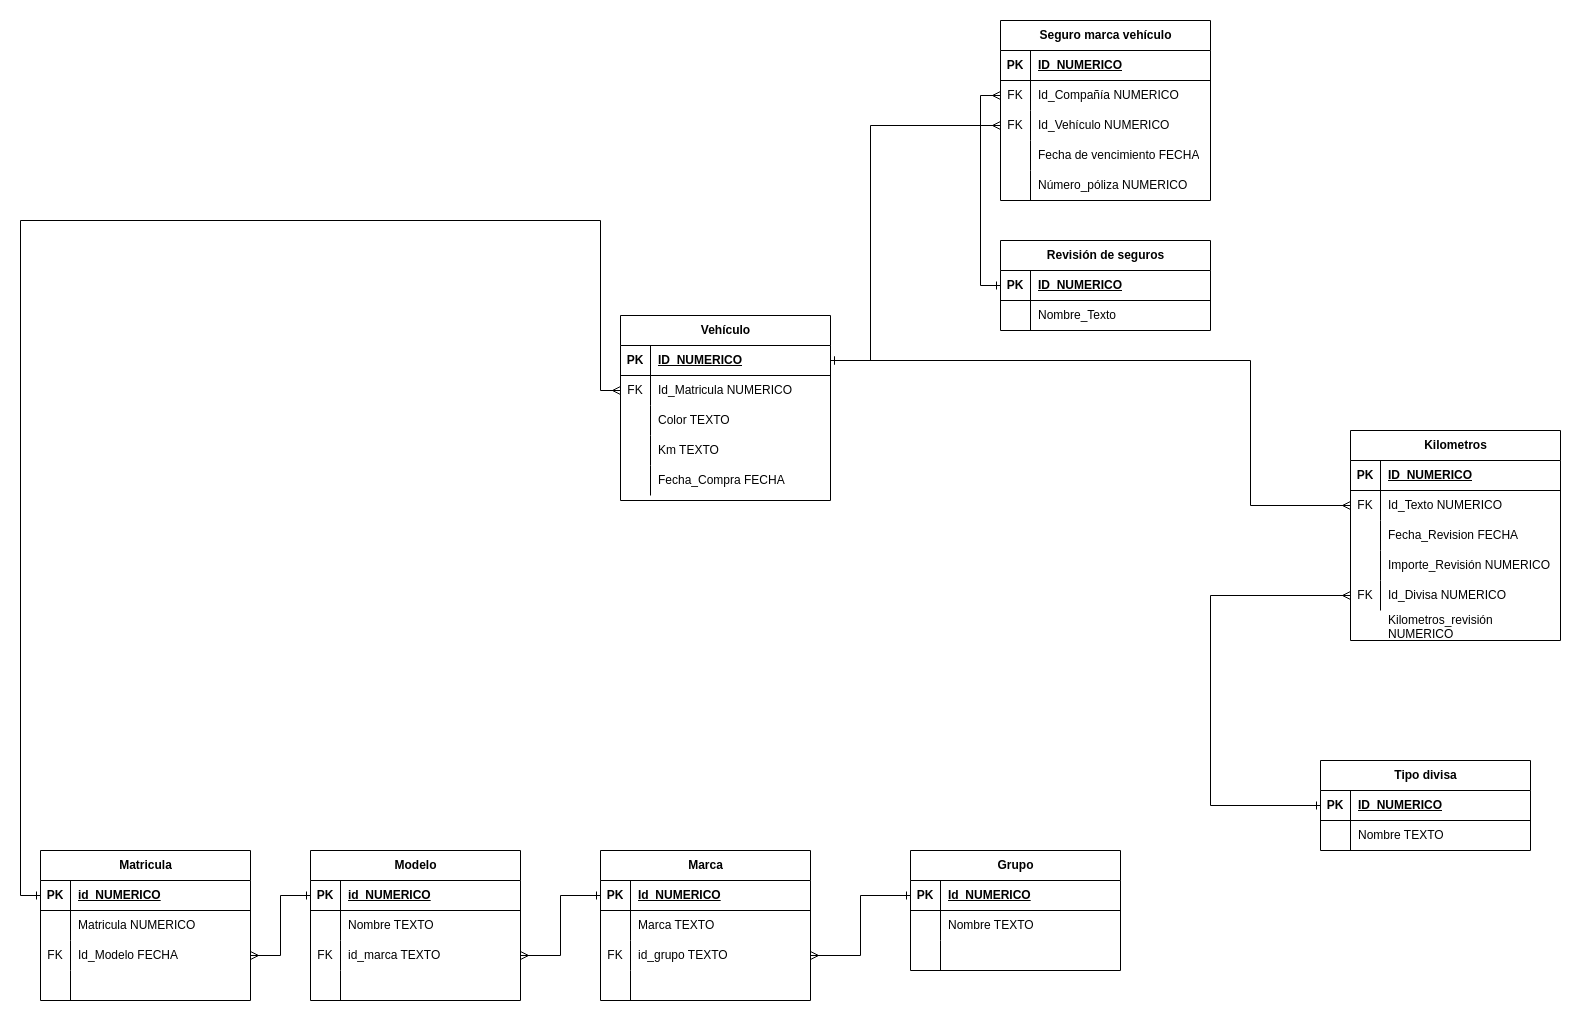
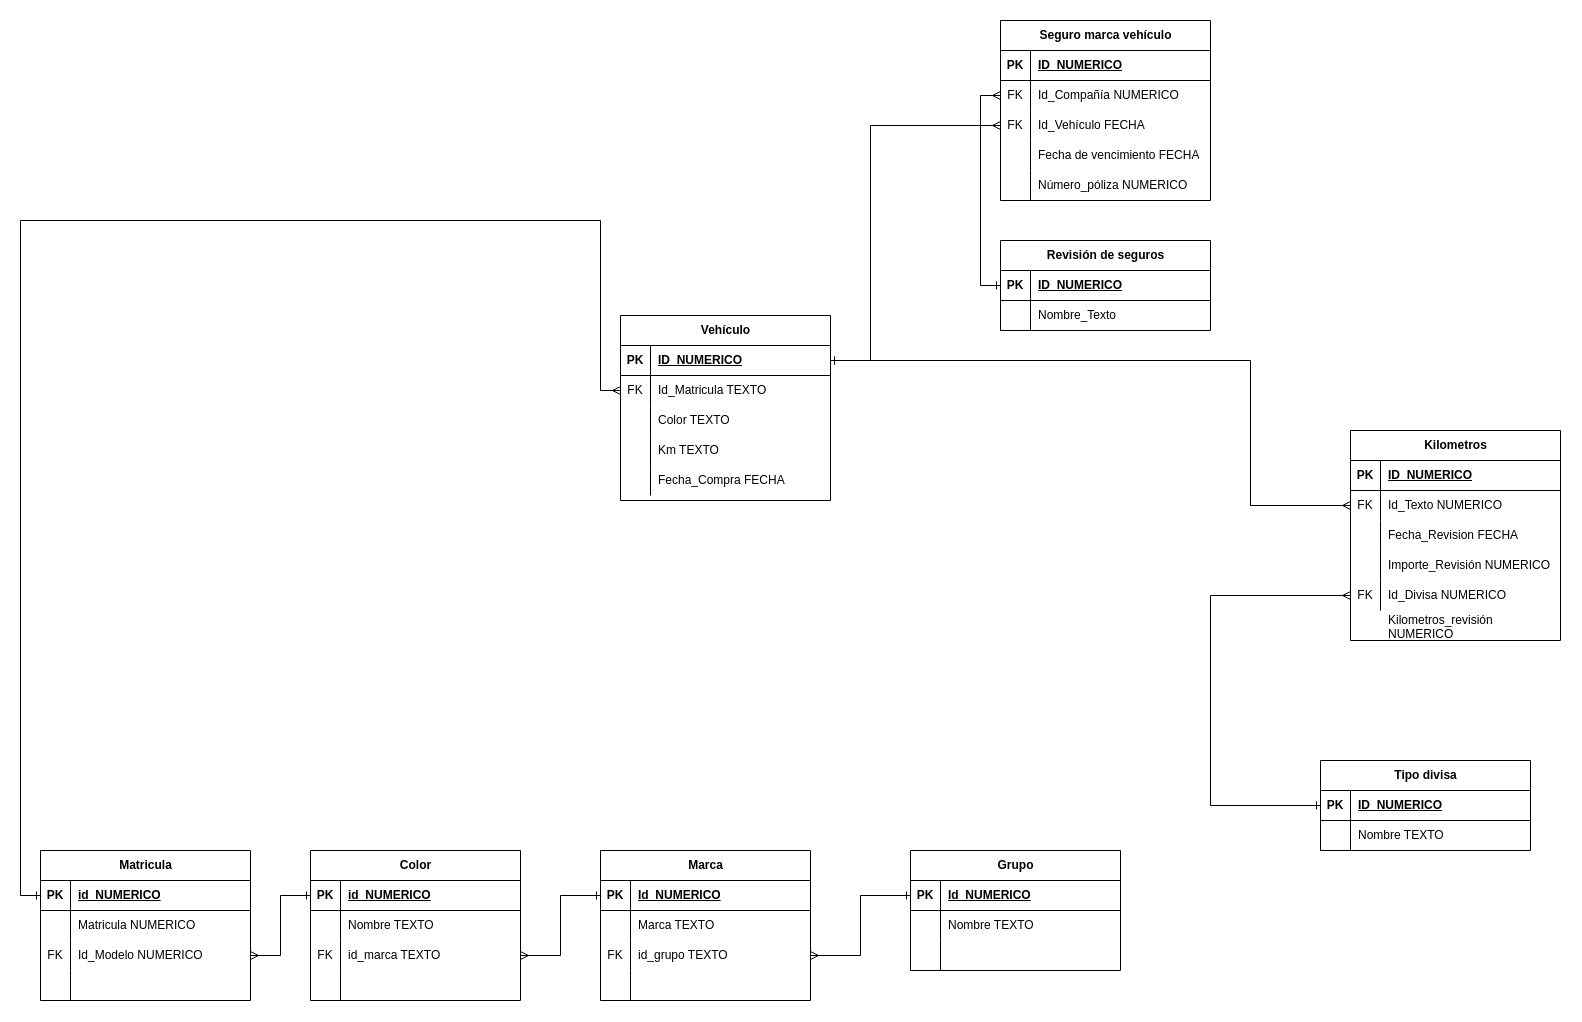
node "Id_Vehículo NUMERICO": label "Id_Vehículo NUMERICO" -> "Id_Vehículo FECHA"
node "Id_Matricula NUMERICO": label "Id_Matricula NUMERICO" -> "Id_Matricula TEXTO"
node "Modelo": label "Modelo" -> "Color"
node "Id_Modelo FECHA": label "Id_Modelo FECHA" -> "Id_Modelo NUMERICO"
